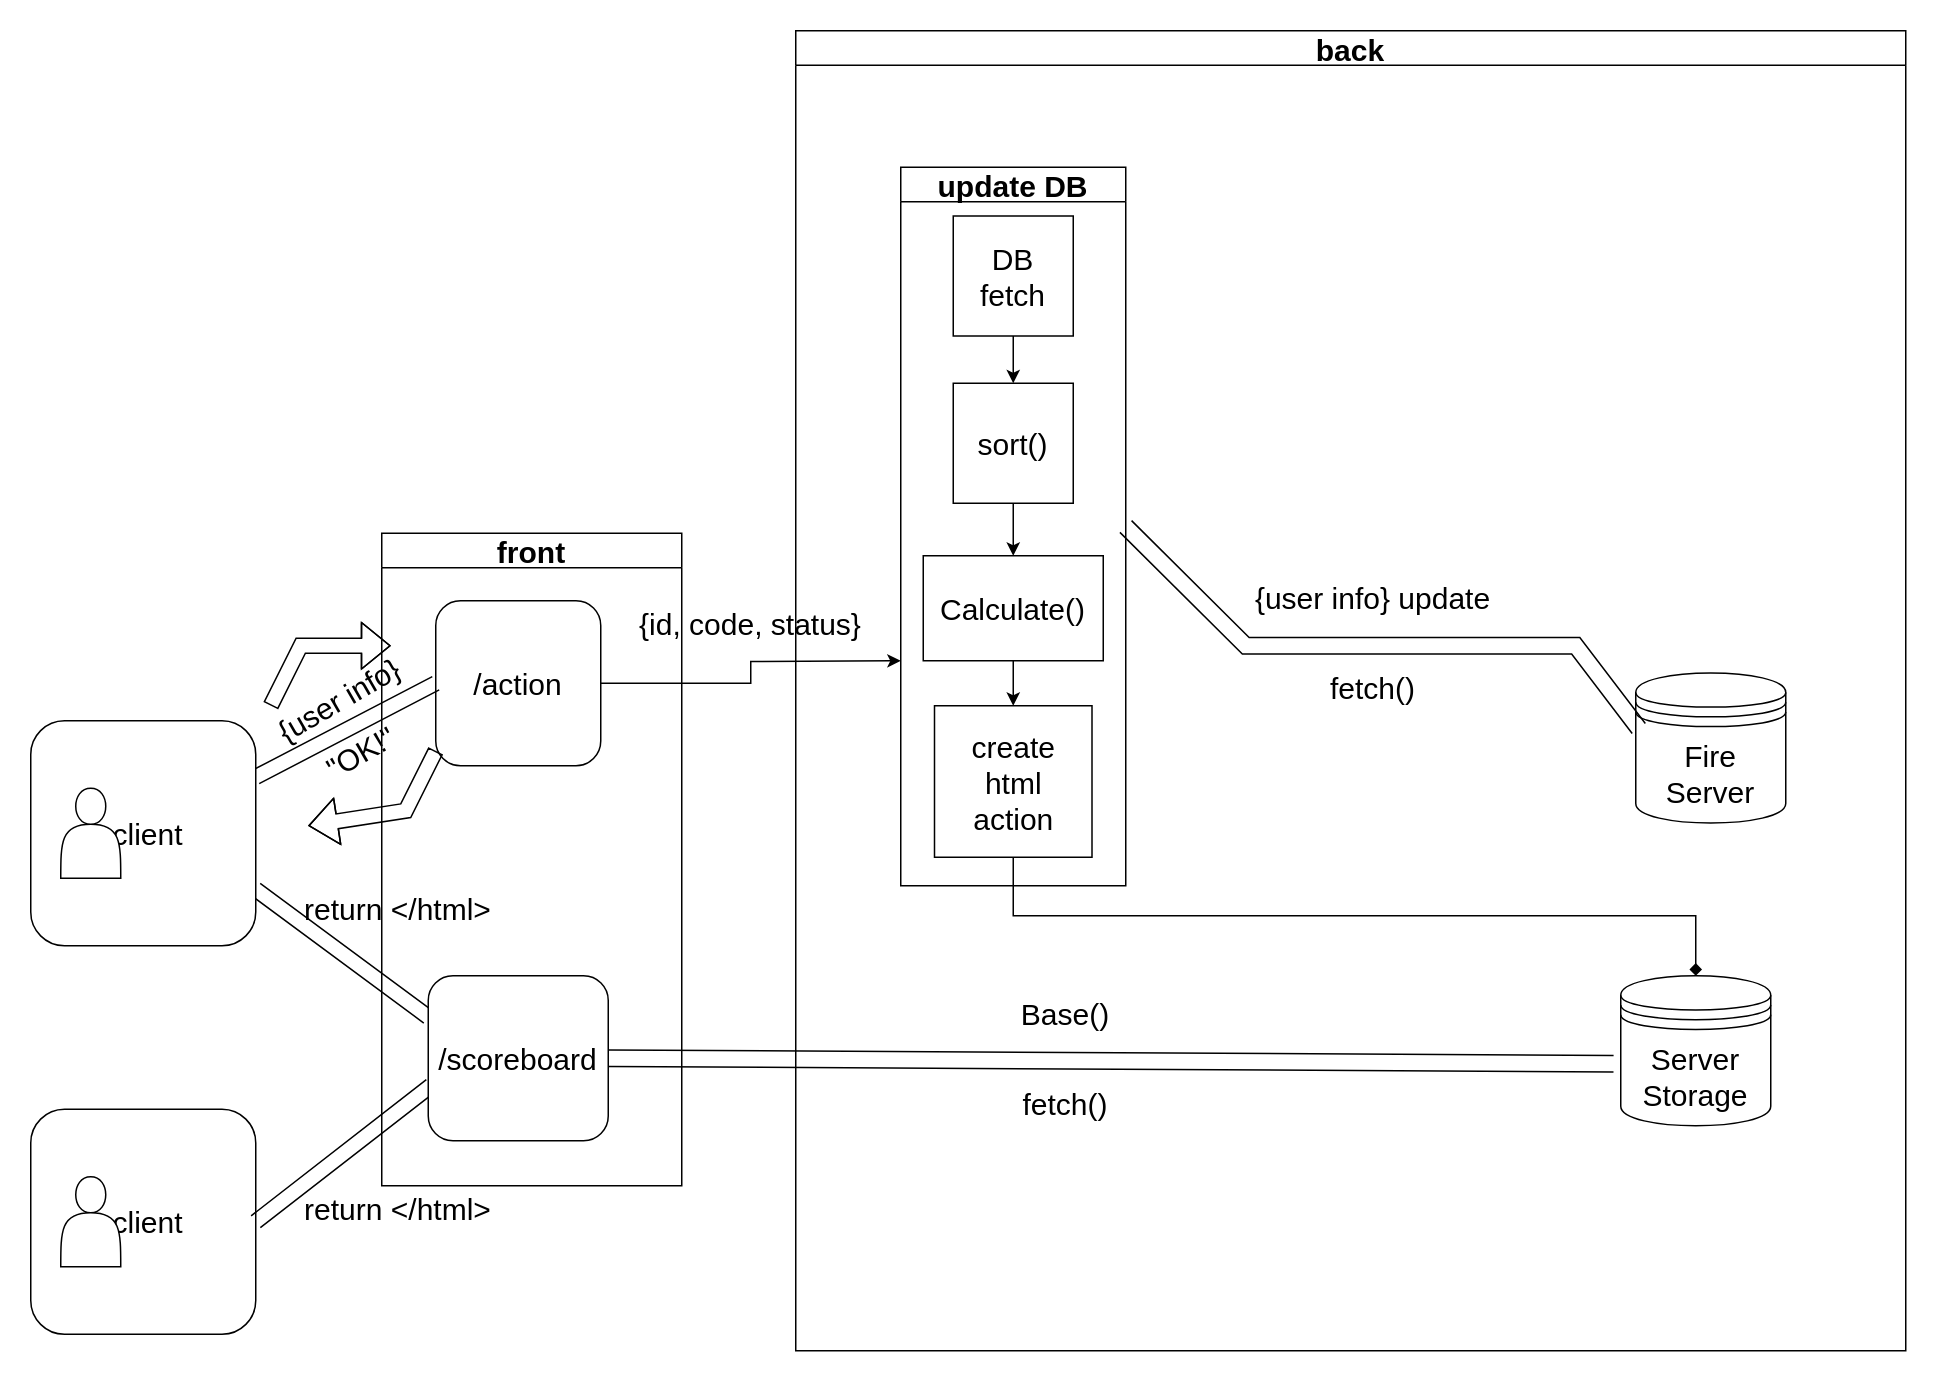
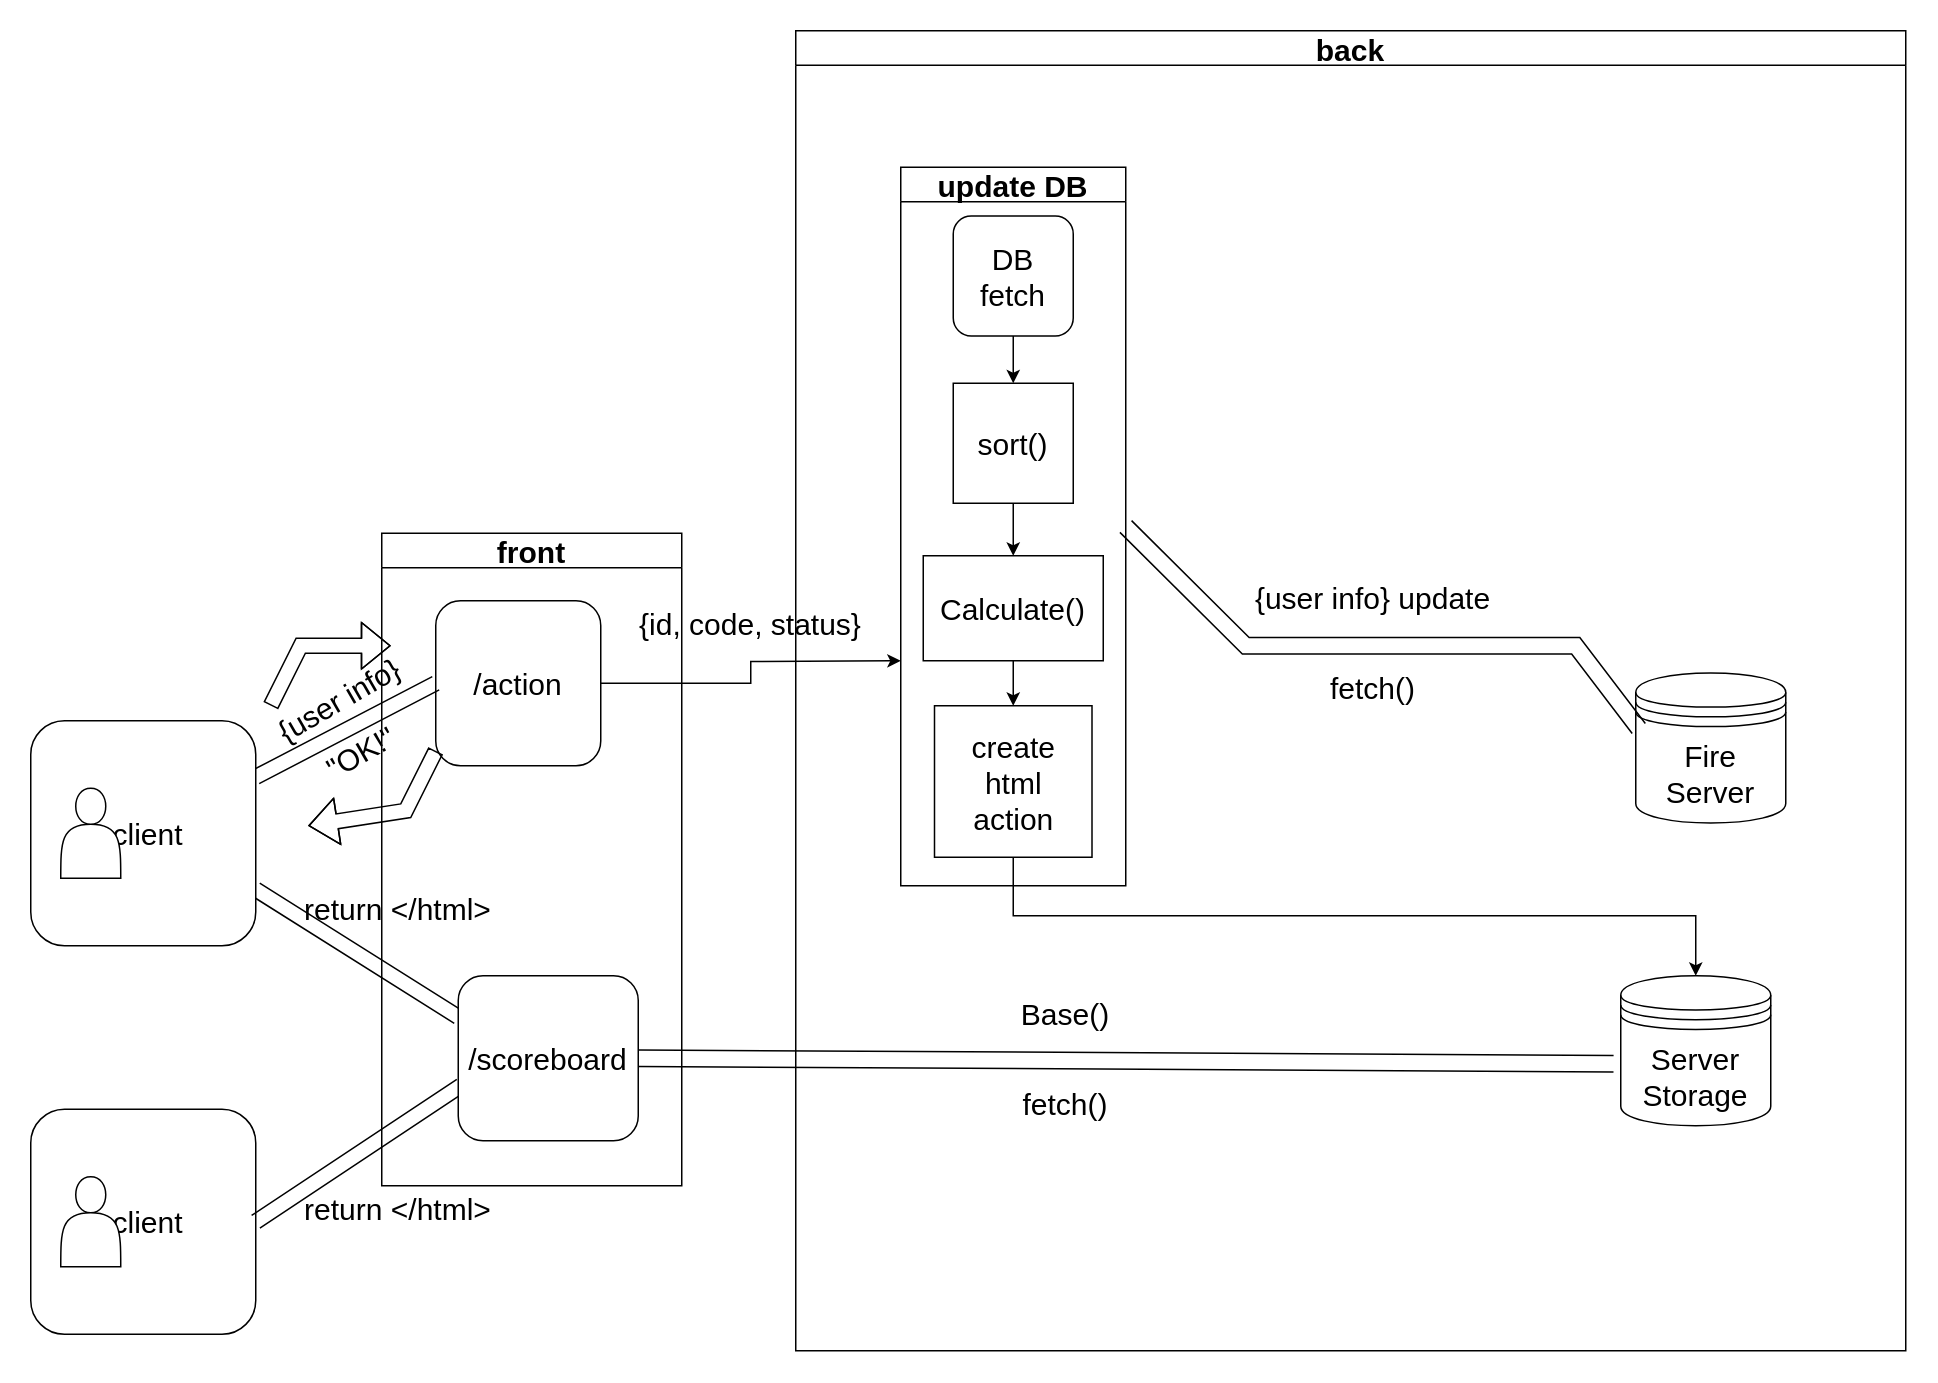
node "DB fetch": shape rectangle -> rounded rectangle
edge "create html action" -> "Server Storage": arrowhead diamond -> classic
node "/scoreboard": moved (518, 1058) -> (548, 1058)
